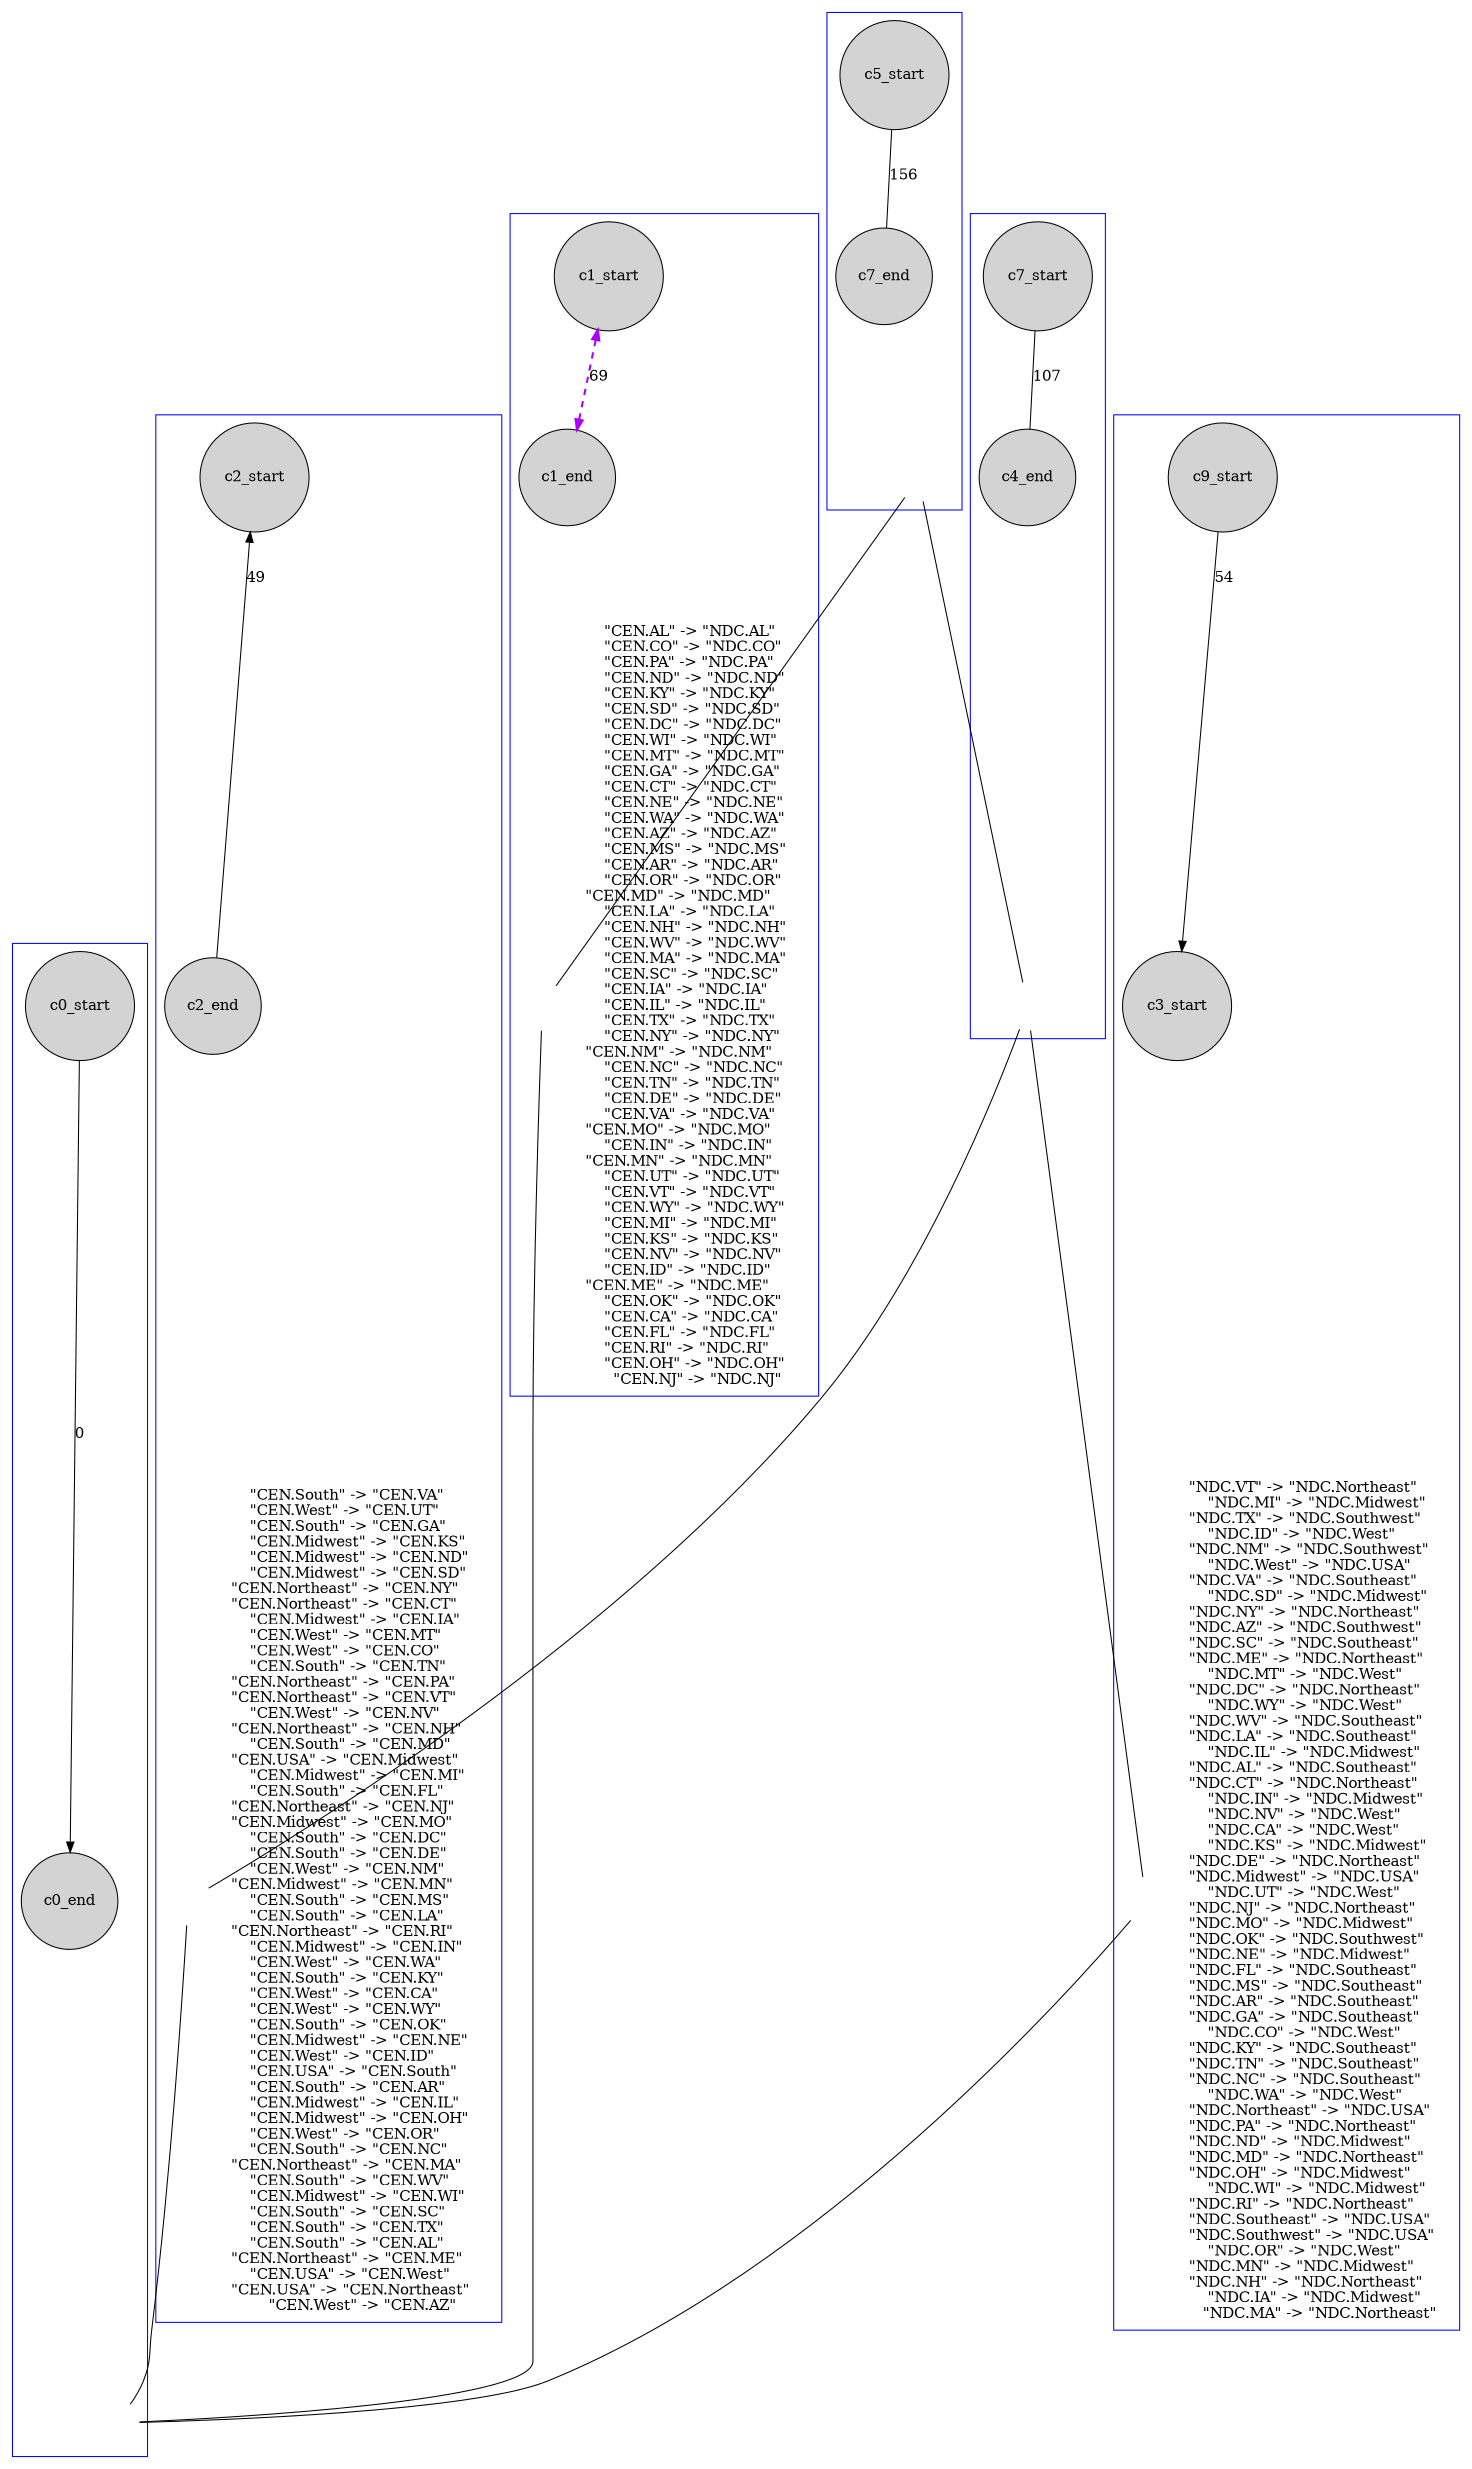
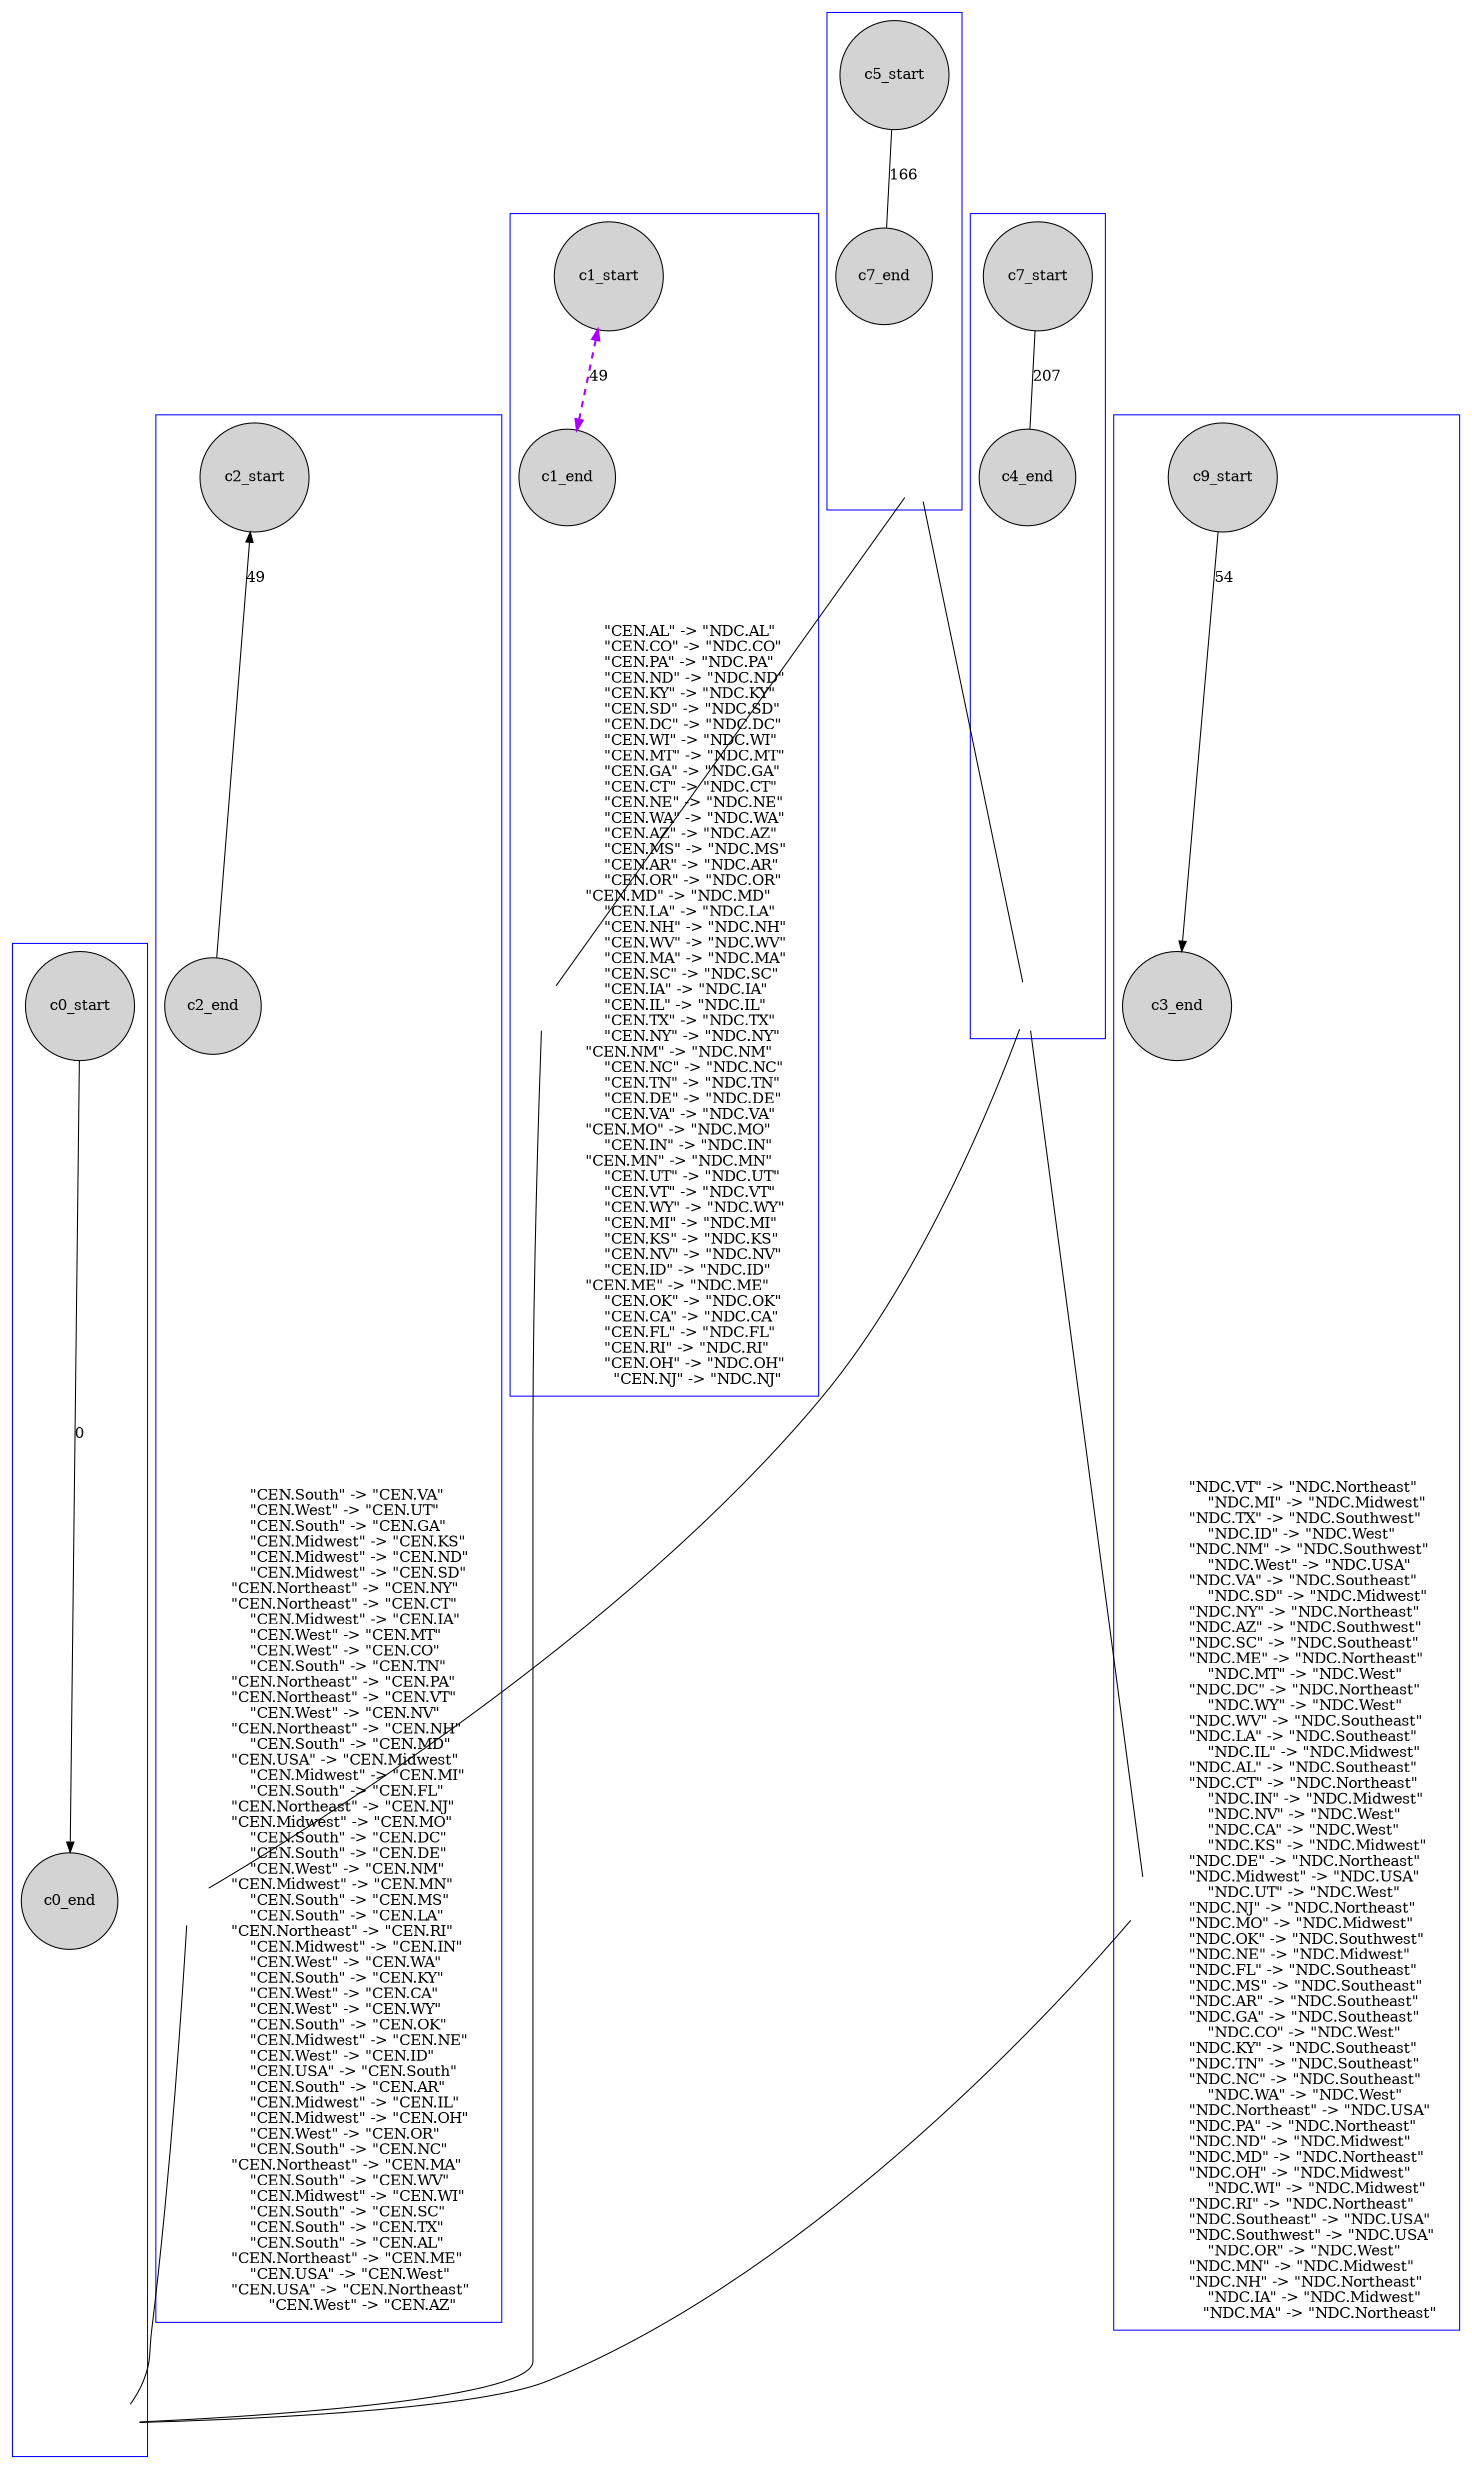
edge "c5_start" -- "c7_end": label "156" -> "166"
edge "c1_start" -- "c1_end": label "69" -> "49"
edge "c7_start" -- "c4_end": label "107" -> "207"
node "c3_start": label "c3_start" -> "c3_end"
